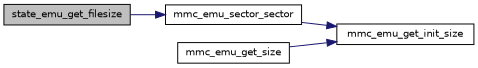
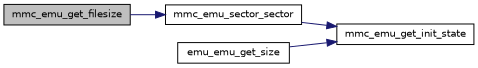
node "state_emu_get_filesize": label "state_emu_get_filesize" -> "mmc_emu_get_filesize"
node "mmc_emu_get_init_size": label "mmc_emu_get_init_size" -> "mmc_emu_get_init_state"
node "mmc_emu_get_size": label "mmc_emu_get_size" -> "emu_emu_get_size"
